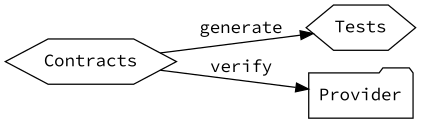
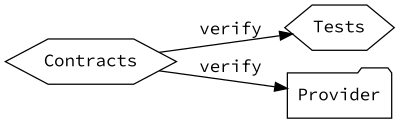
edge "Contracts" -> "Tests": label "generate" -> "verify"
